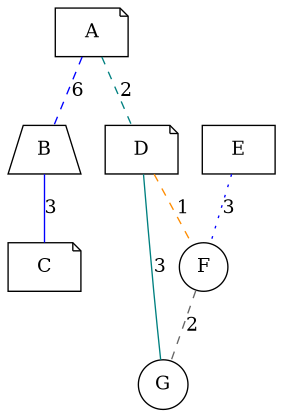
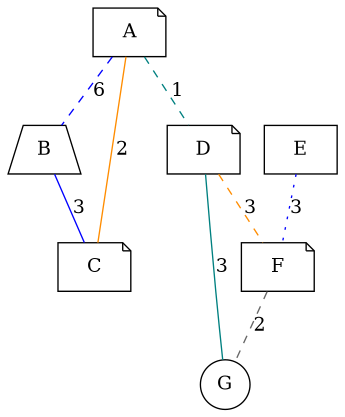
edge "A" -- "D": label "2" -> "1"
edge "A" -- "C": added, label "2"
edge "D" -- "F": label "1" -> "3"
node "F": shape circle -> note
